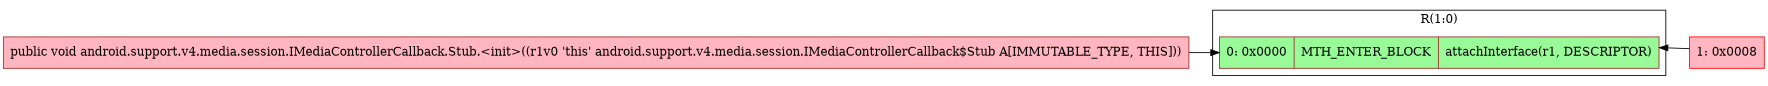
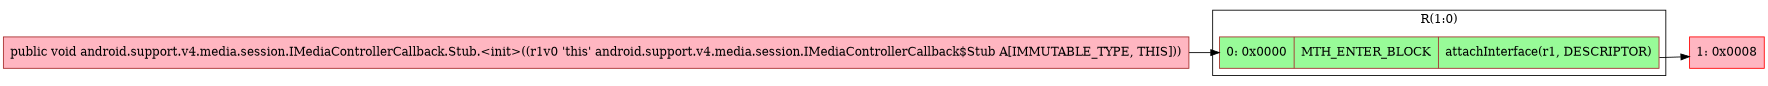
edge "1: 0x0008" -> "0: 0x0000": reversed
